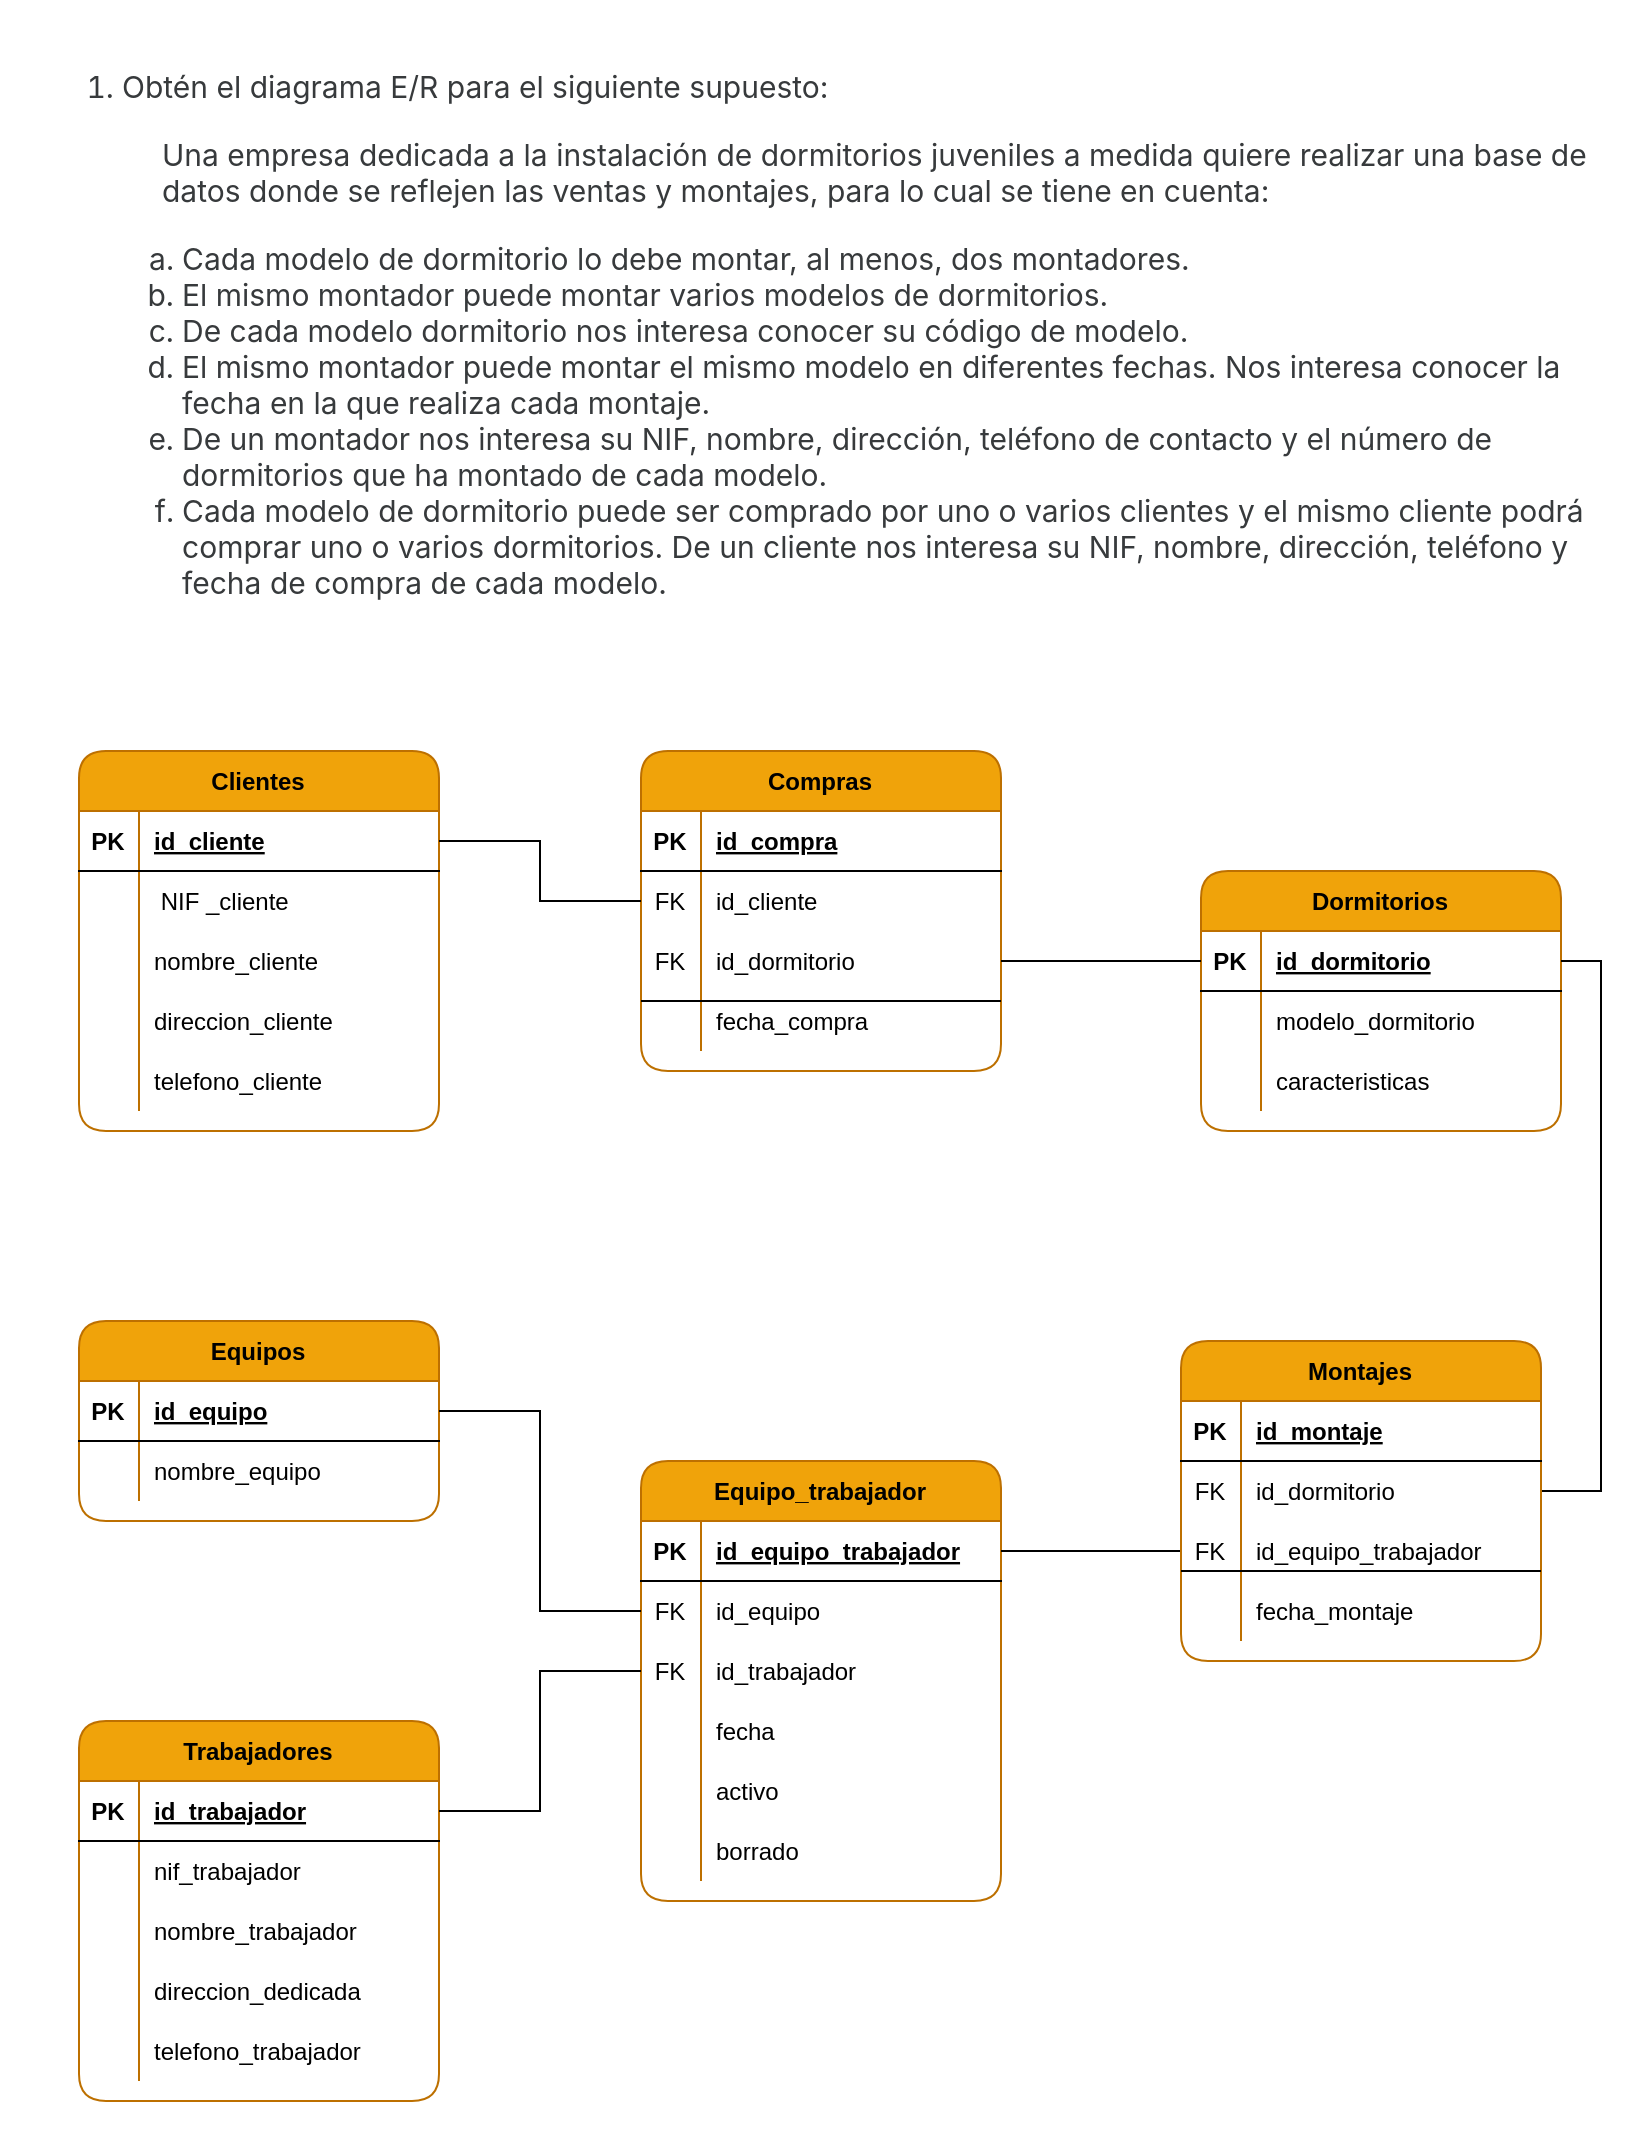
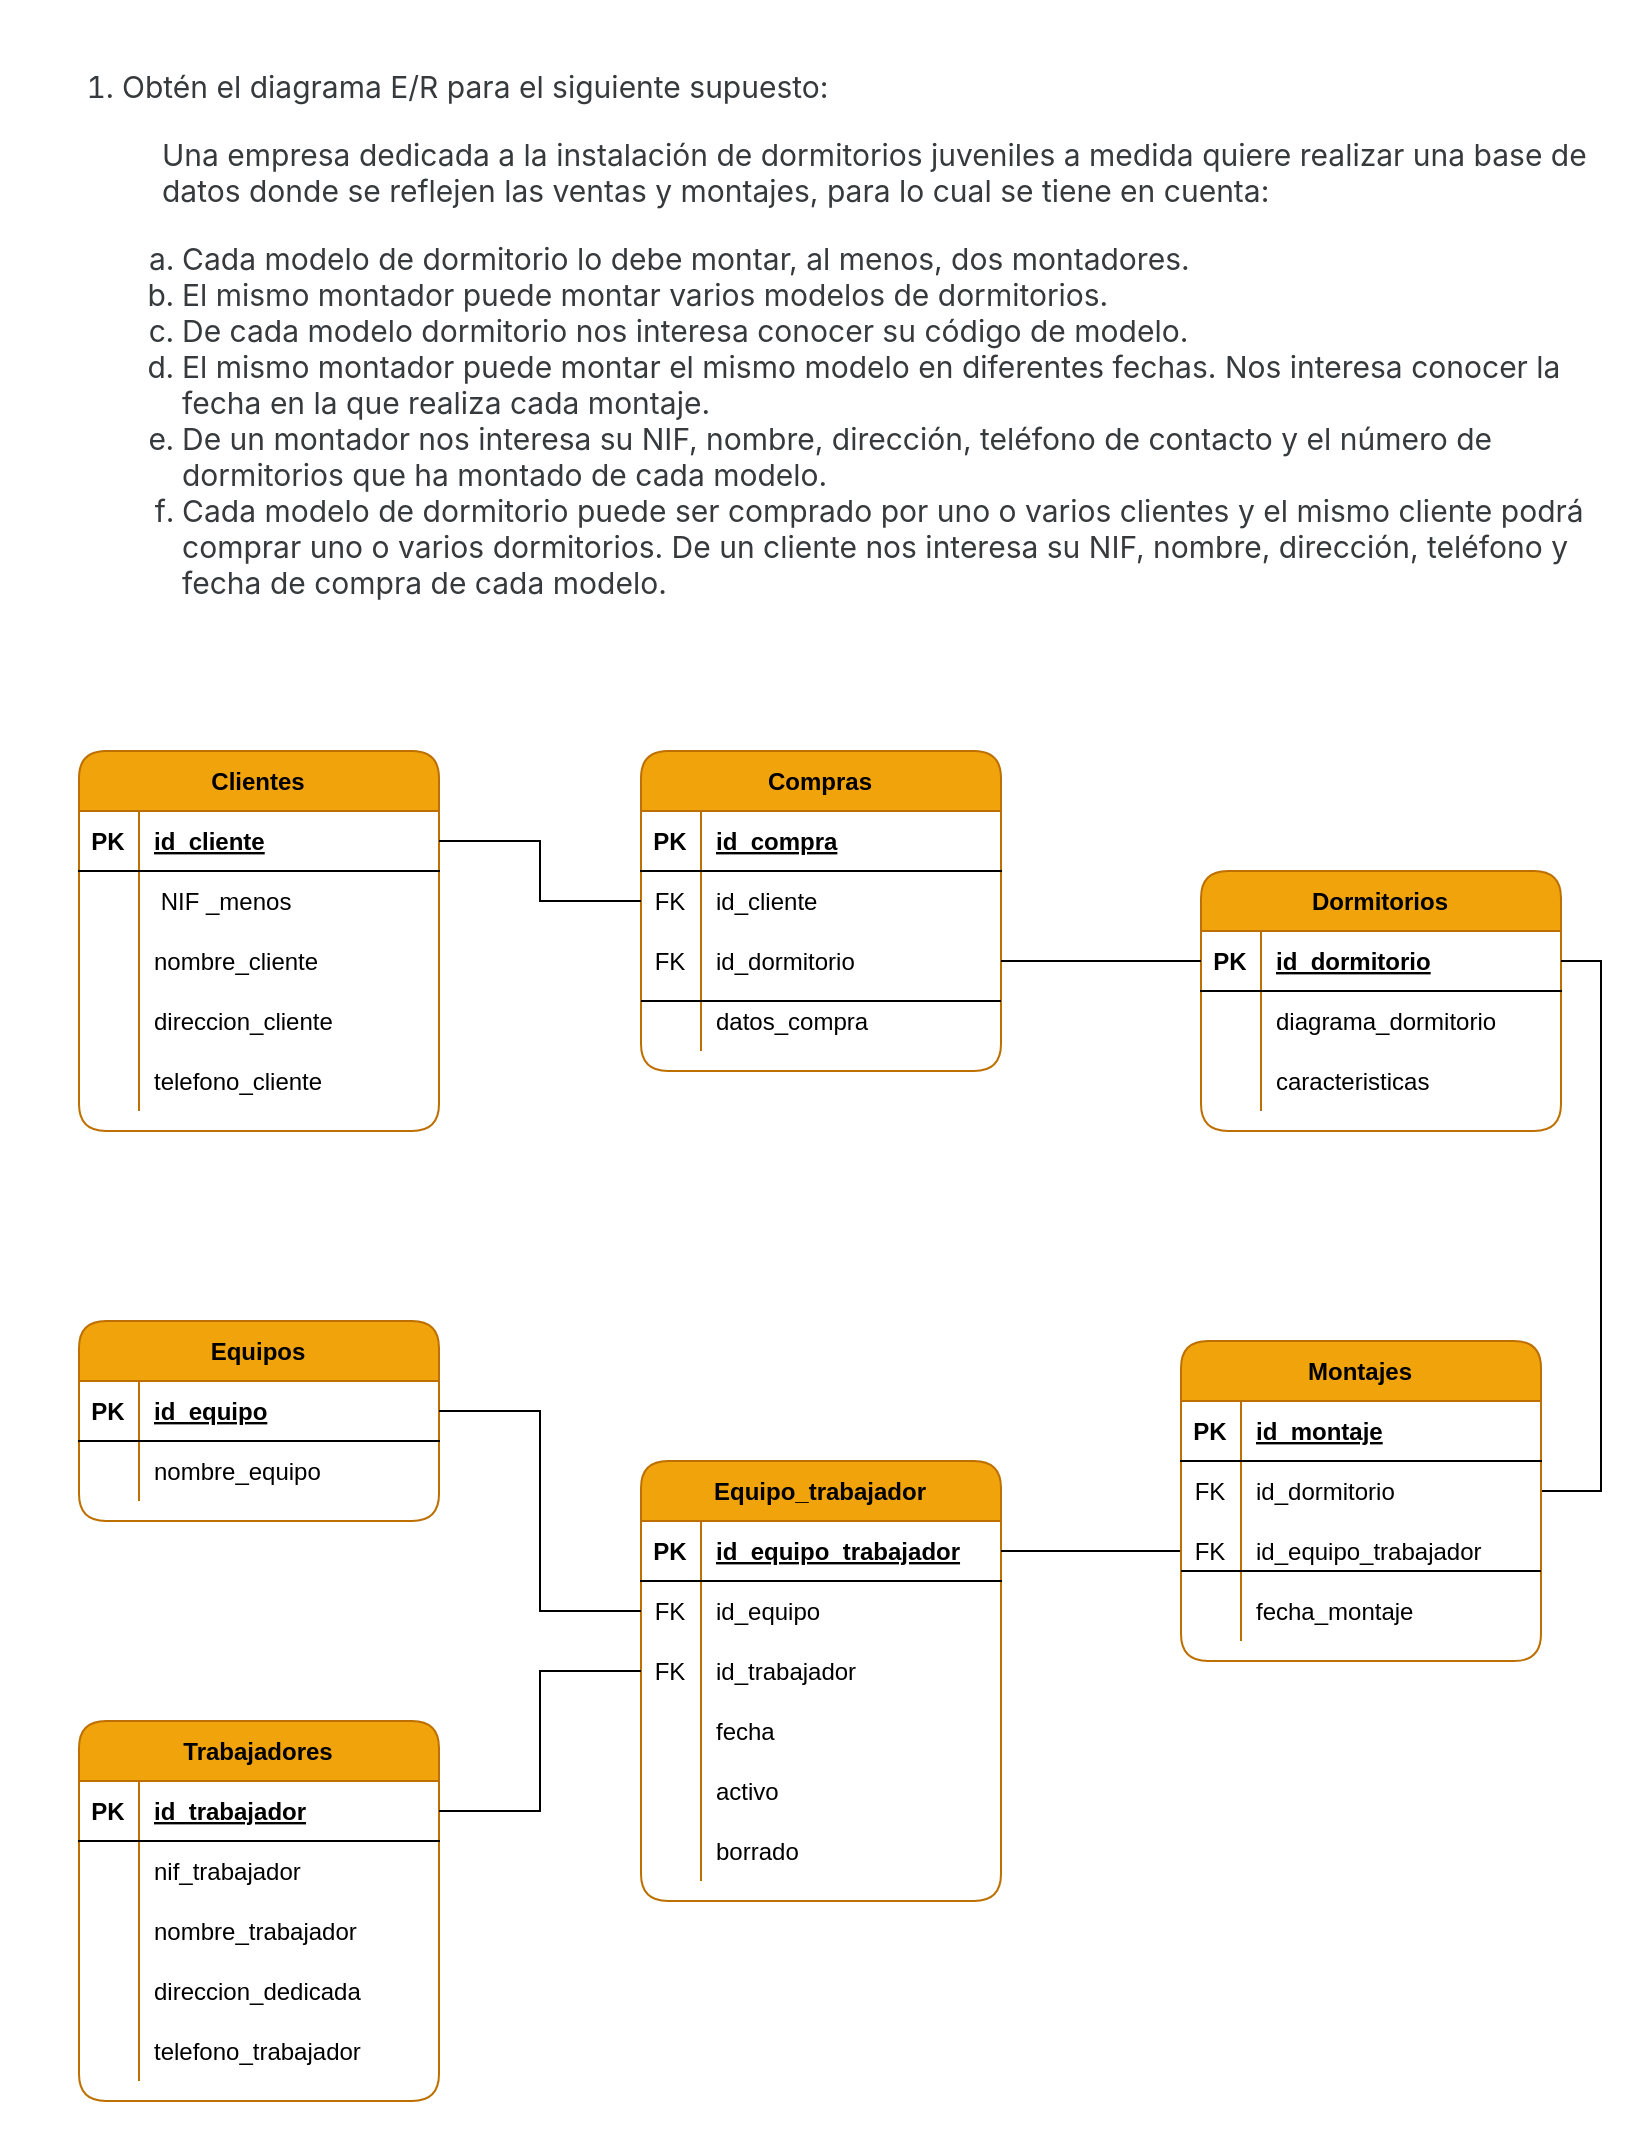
node "NIF _cliente": label "NIF _cliente" -> "NIF _menos"
node "fecha_compra": label "fecha_compra" -> "datos_compra"
node "modelo_dormitorio": label "modelo_dormitorio" -> "diagrama_dormitorio"
